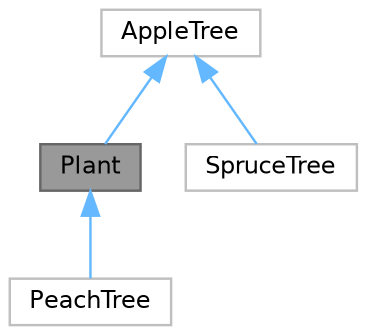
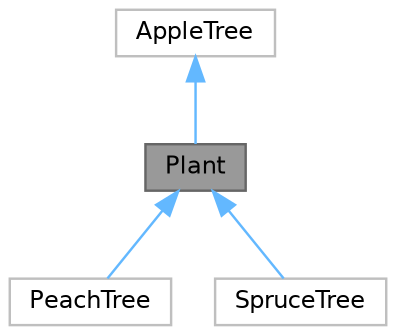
edge "SpruceTree" -> "AppleTree": now "SpruceTree" -> "Plant"
